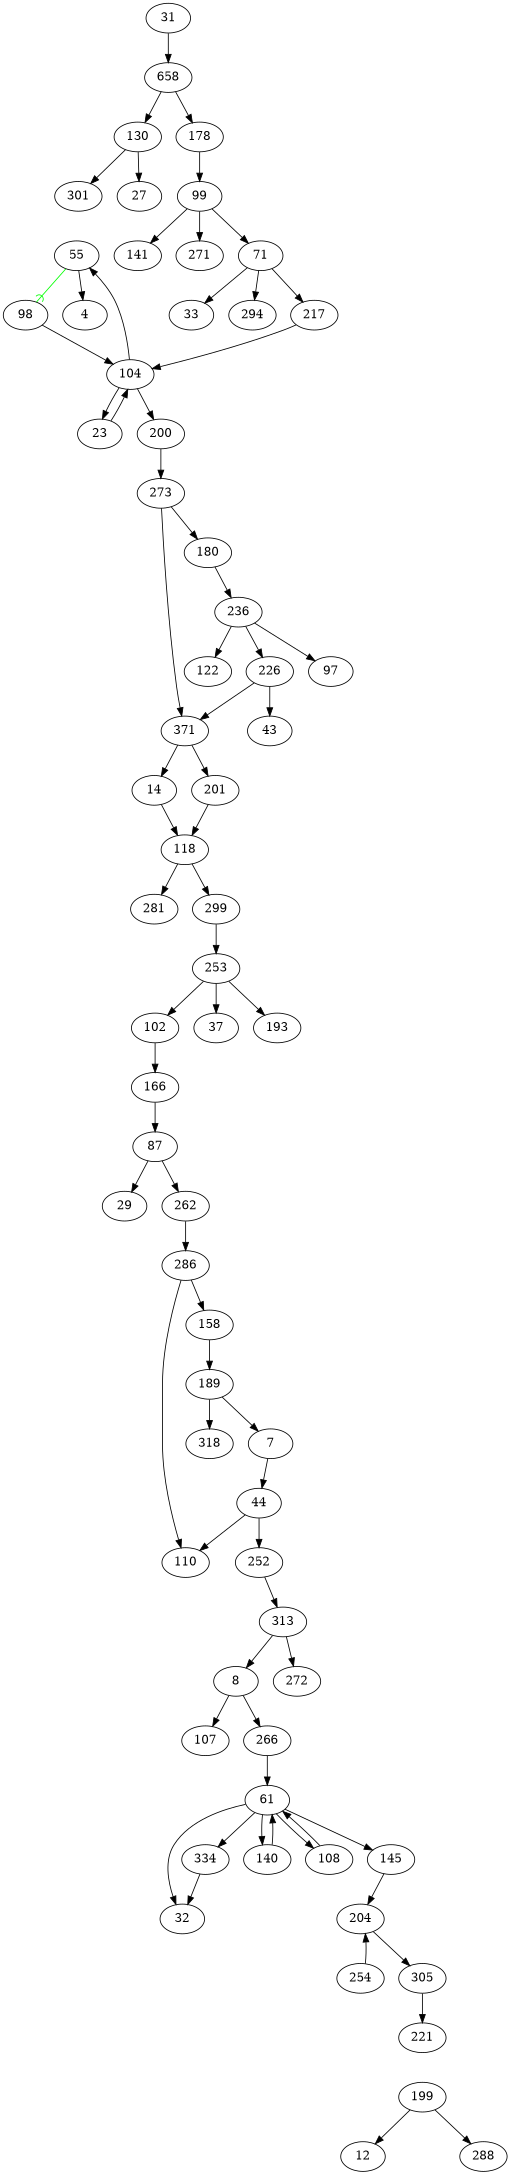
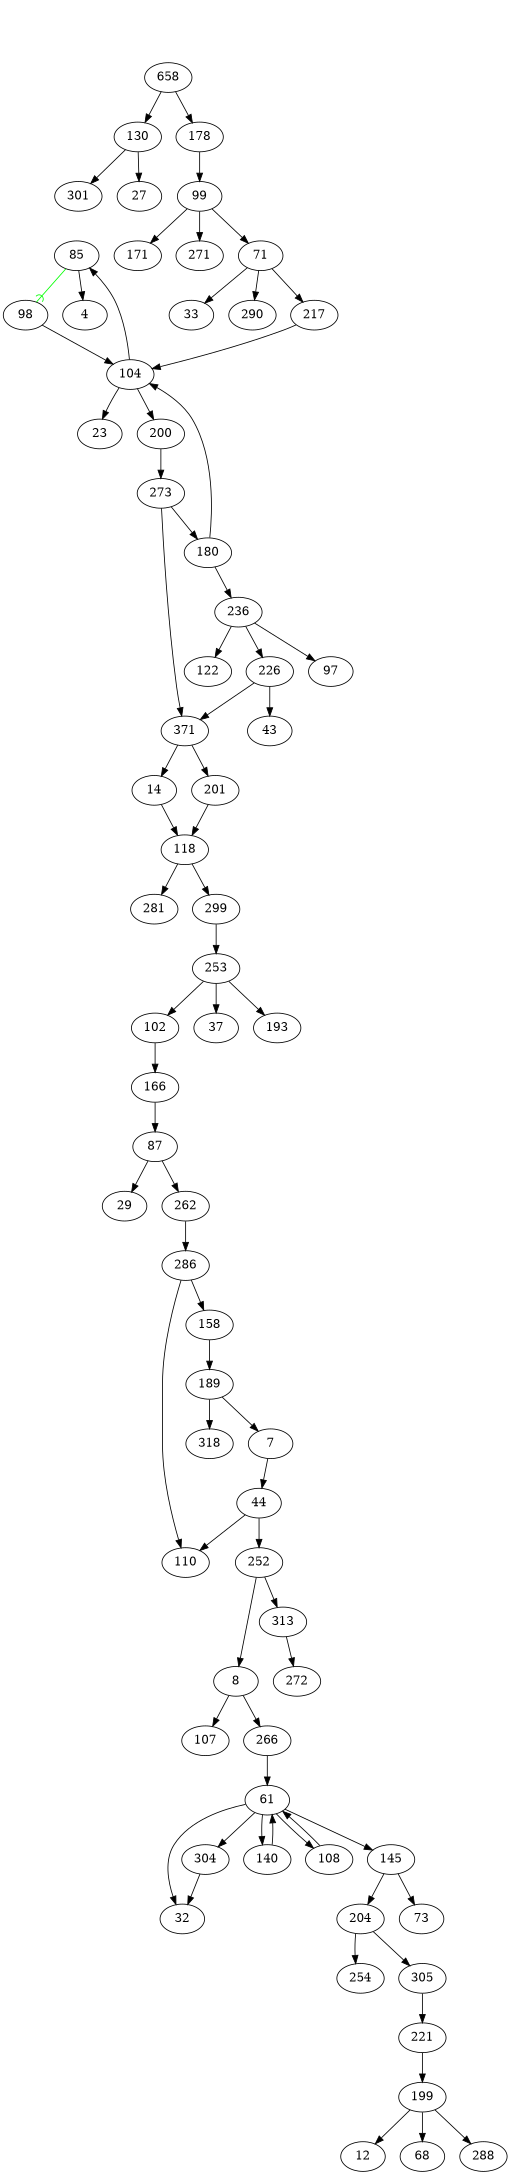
node "31": removed
node "55": label "55" -> "85"
node "141": label "141" -> "171"
node "294": label "294" -> "290"
edge "23" -> "104": now "180" -> "104"
edge "313" -> "8": now "252" -> "8"
node "334": label "334" -> "304"
node "73": added
edge "254" -> "204": reversed
edge "221" -> "199": added
node "68": added
